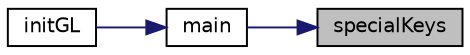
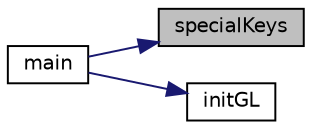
edge "initGL" -> "main": reversed
